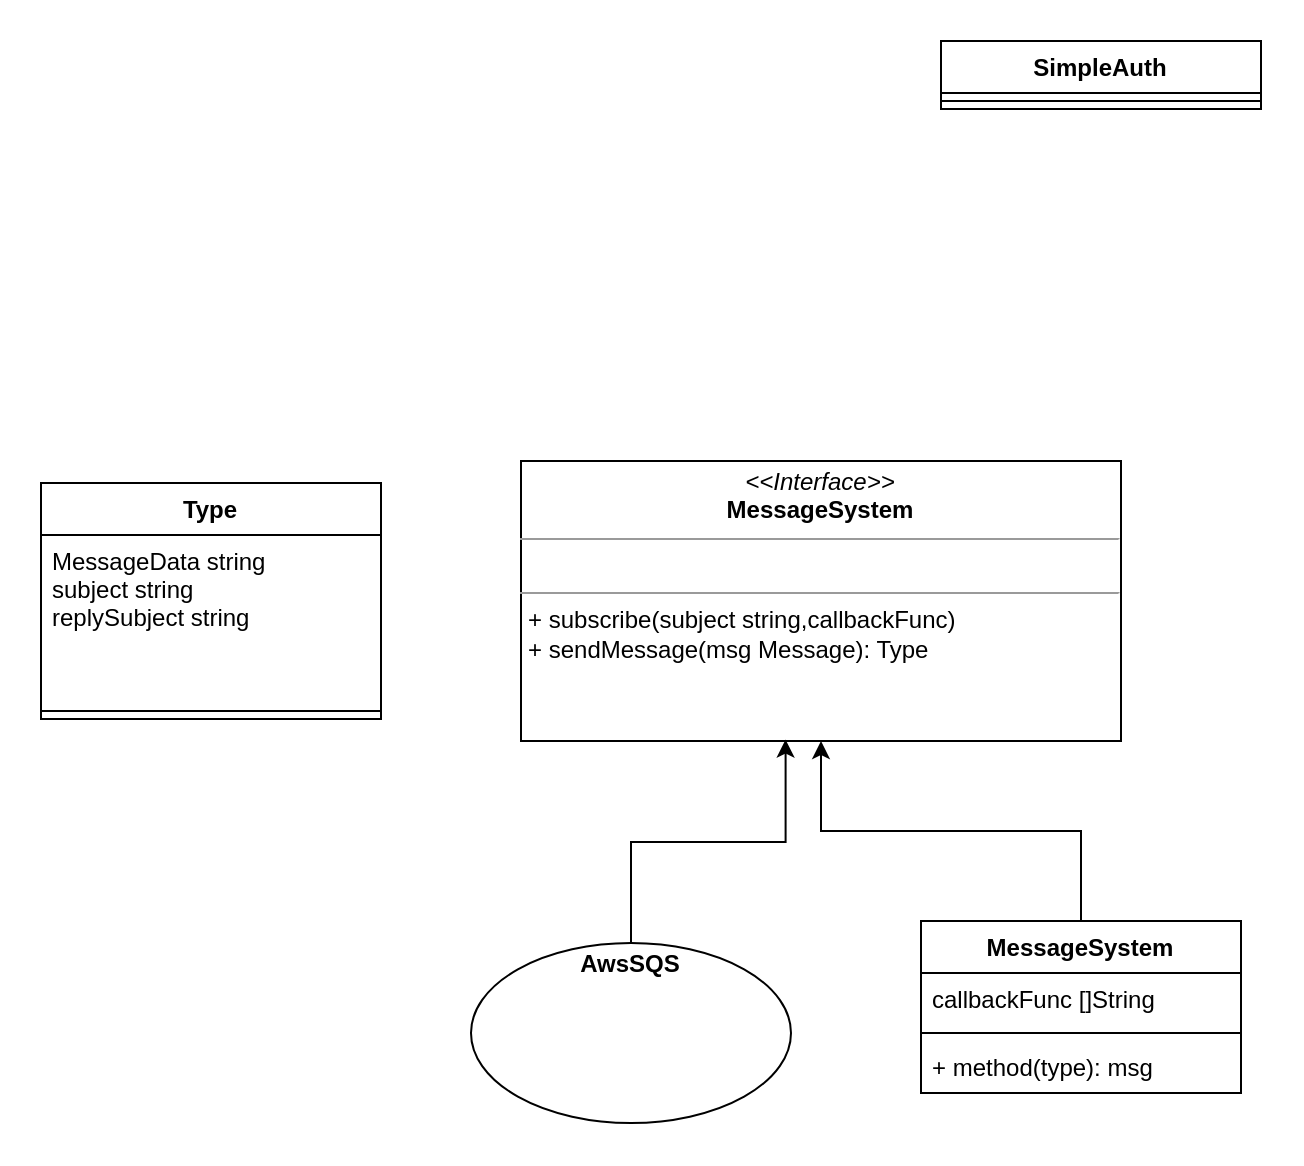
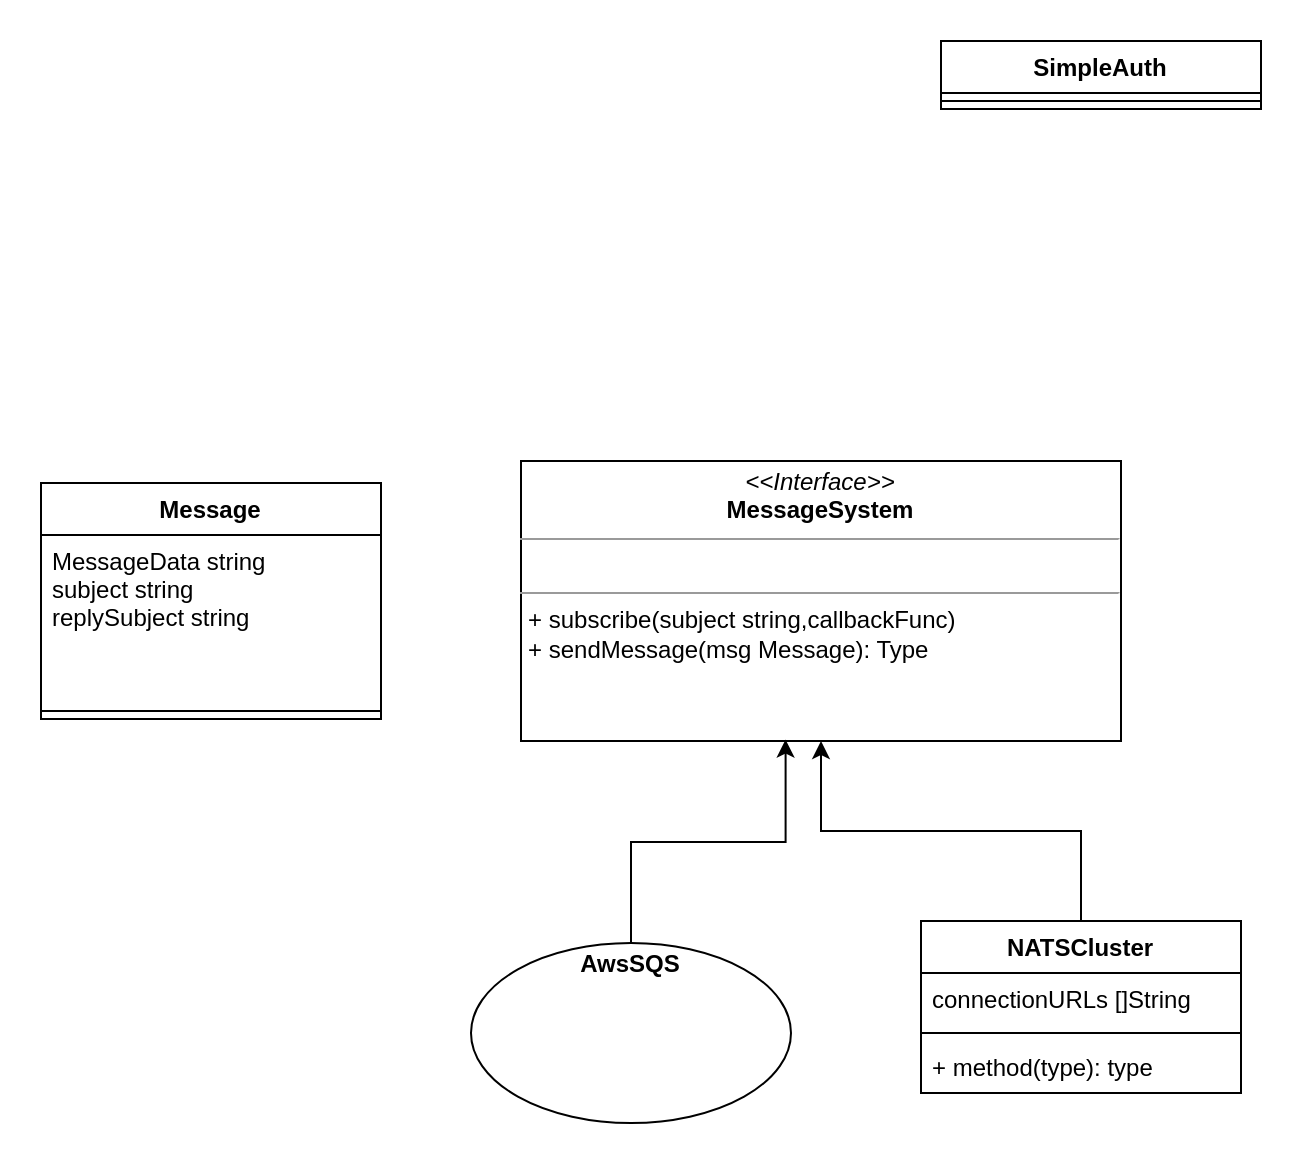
node "Type": label "Type" -> "Message"
node "MessageSystem": label "MessageSystem" -> "NATSCluster"
node "callbackFunc []String": label "callbackFunc []String" -> "connectionURLs []String"
node "+ method(type): msg": label "+ method(type): msg" -> "+ method(type): type"
